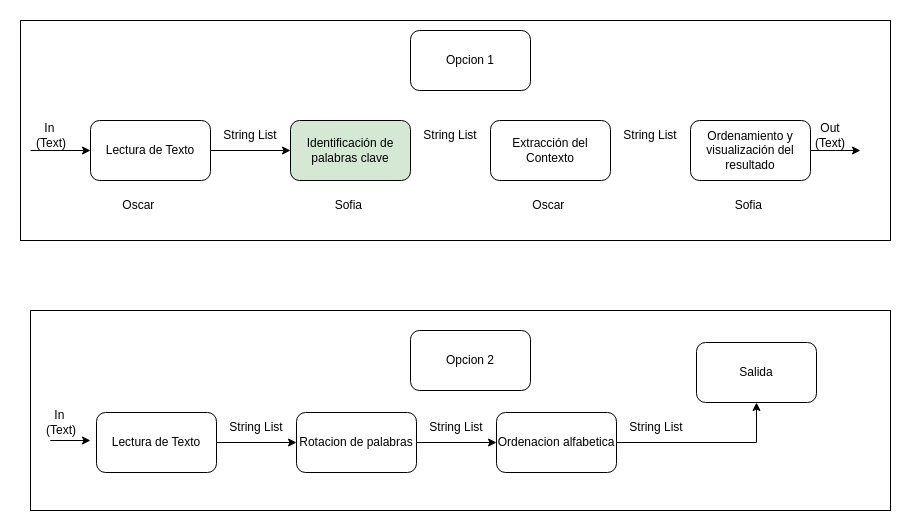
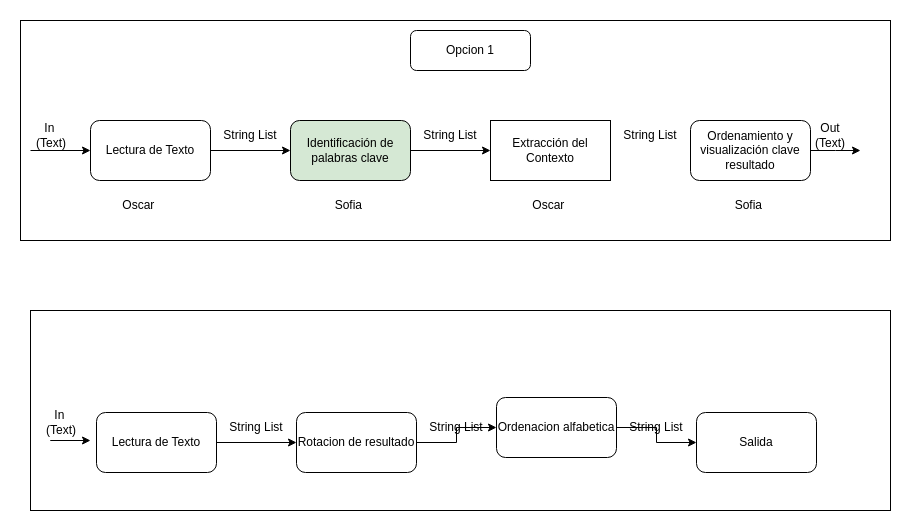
node "Opcion 1": size 120x60 -> 120x40
edge "Identificación de palabras clave" -> "Extracción del Contexto": added
node "Extracción del Contexto": shape rounded rectangle -> rectangle
node "Ordenamiento y visualización del resultado": label "Ordenamiento y visualización del resultado" -> "Ordenamiento y visualización clave resultado"
node "Opcion 2": removed
node "Salida": moved (757, 373) -> (757, 443)
node "Rotacion de palabras": label "Rotacion de palabras" -> "Rotacion de resultado"
node "Ordenacion alfabetica": moved (557, 443) -> (557, 428)
